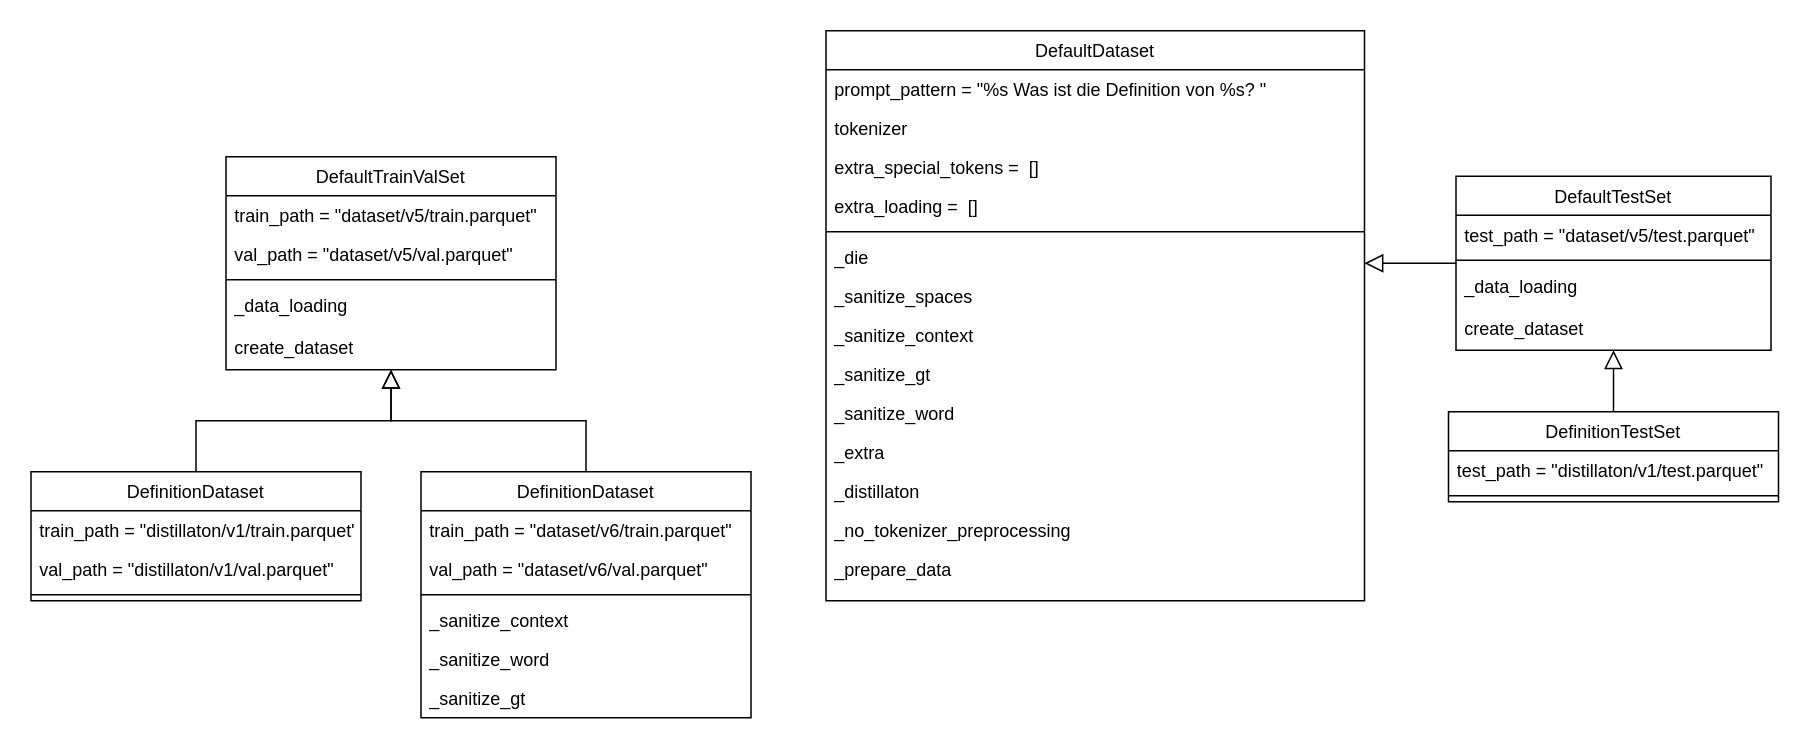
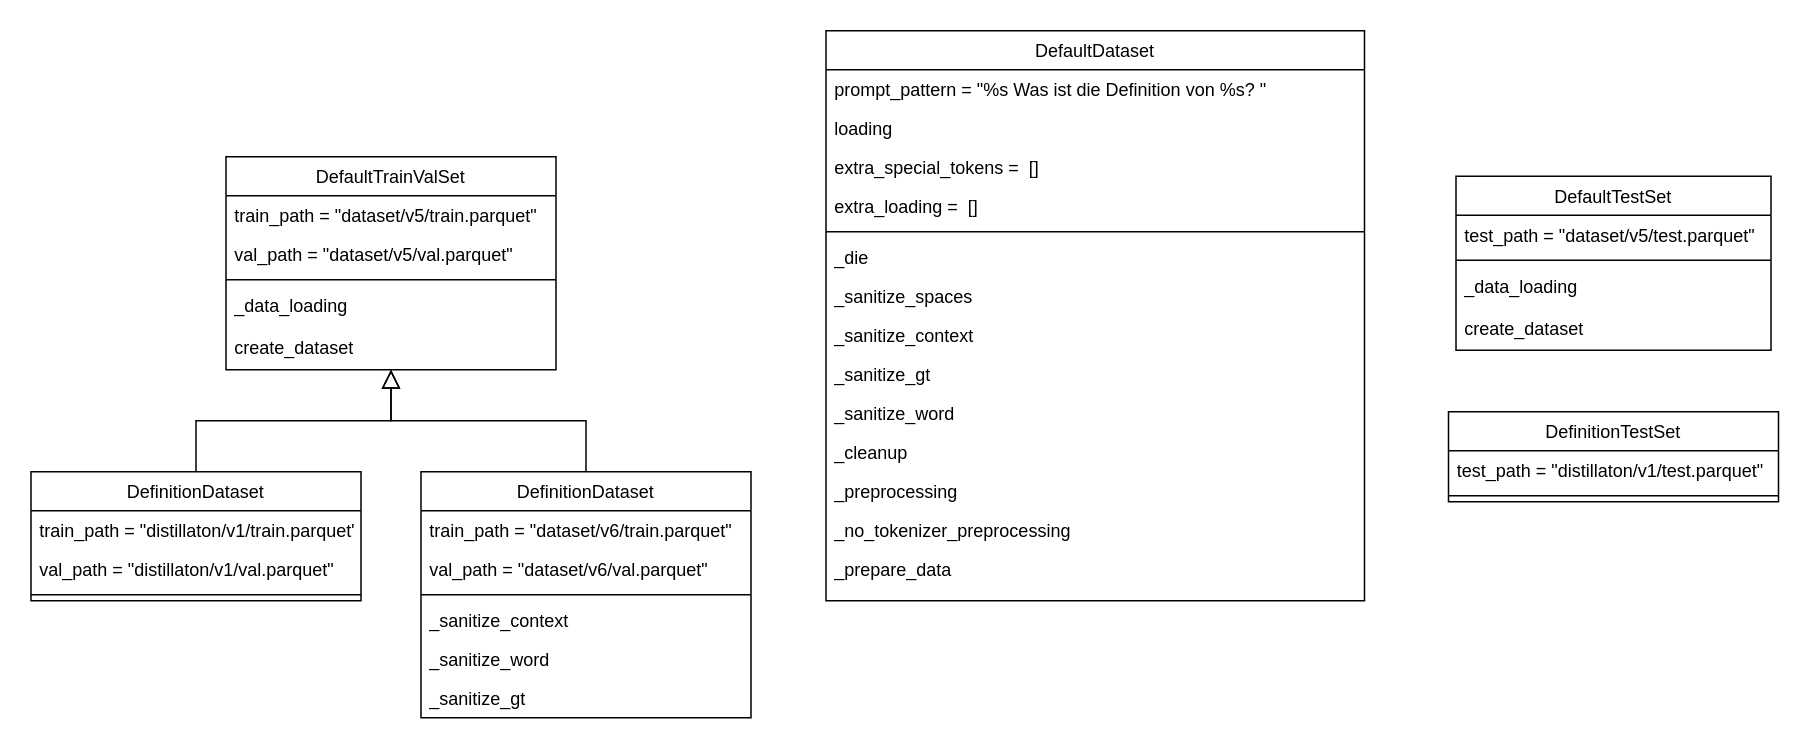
node "tokenizer": label "tokenizer" -> "loading"
edge "DefaultTestSet" -> "DefaultDataset": removed
edge "DefinitionTestSet" -> "DefaultTestSet": removed
node "_extra": label "_extra" -> "_cleanup"
node "_distillaton": label "_distillaton" -> "_preprocessing"
